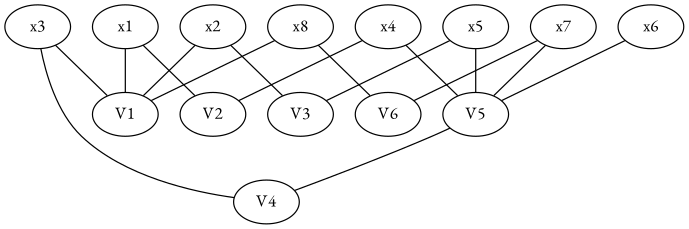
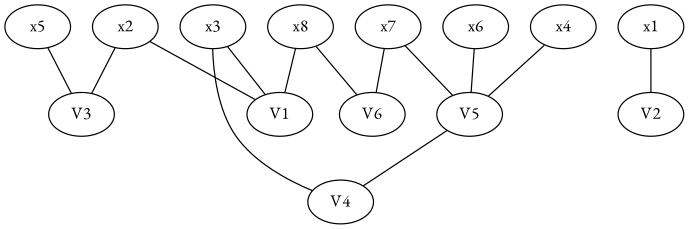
edge "x5" -- "V5": removed
edge "x1" -- "V1": removed
edge "x4" -- "V2": removed
